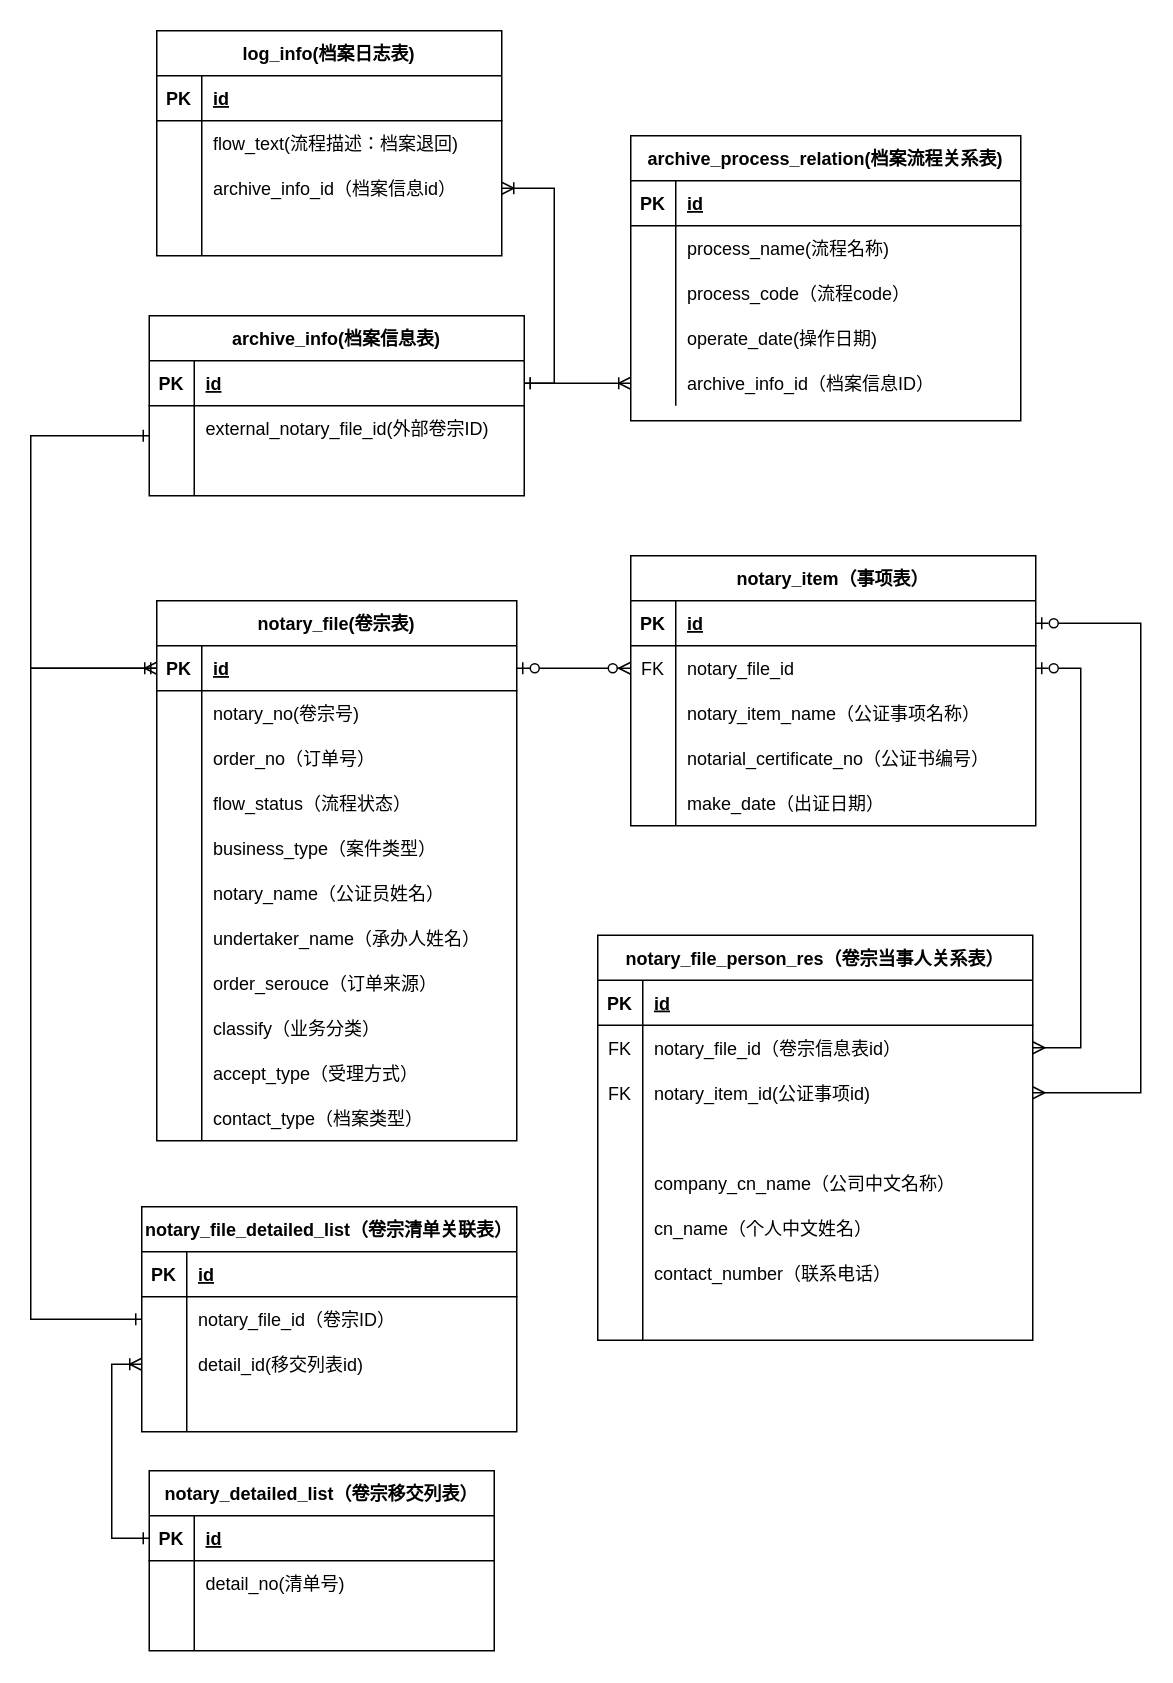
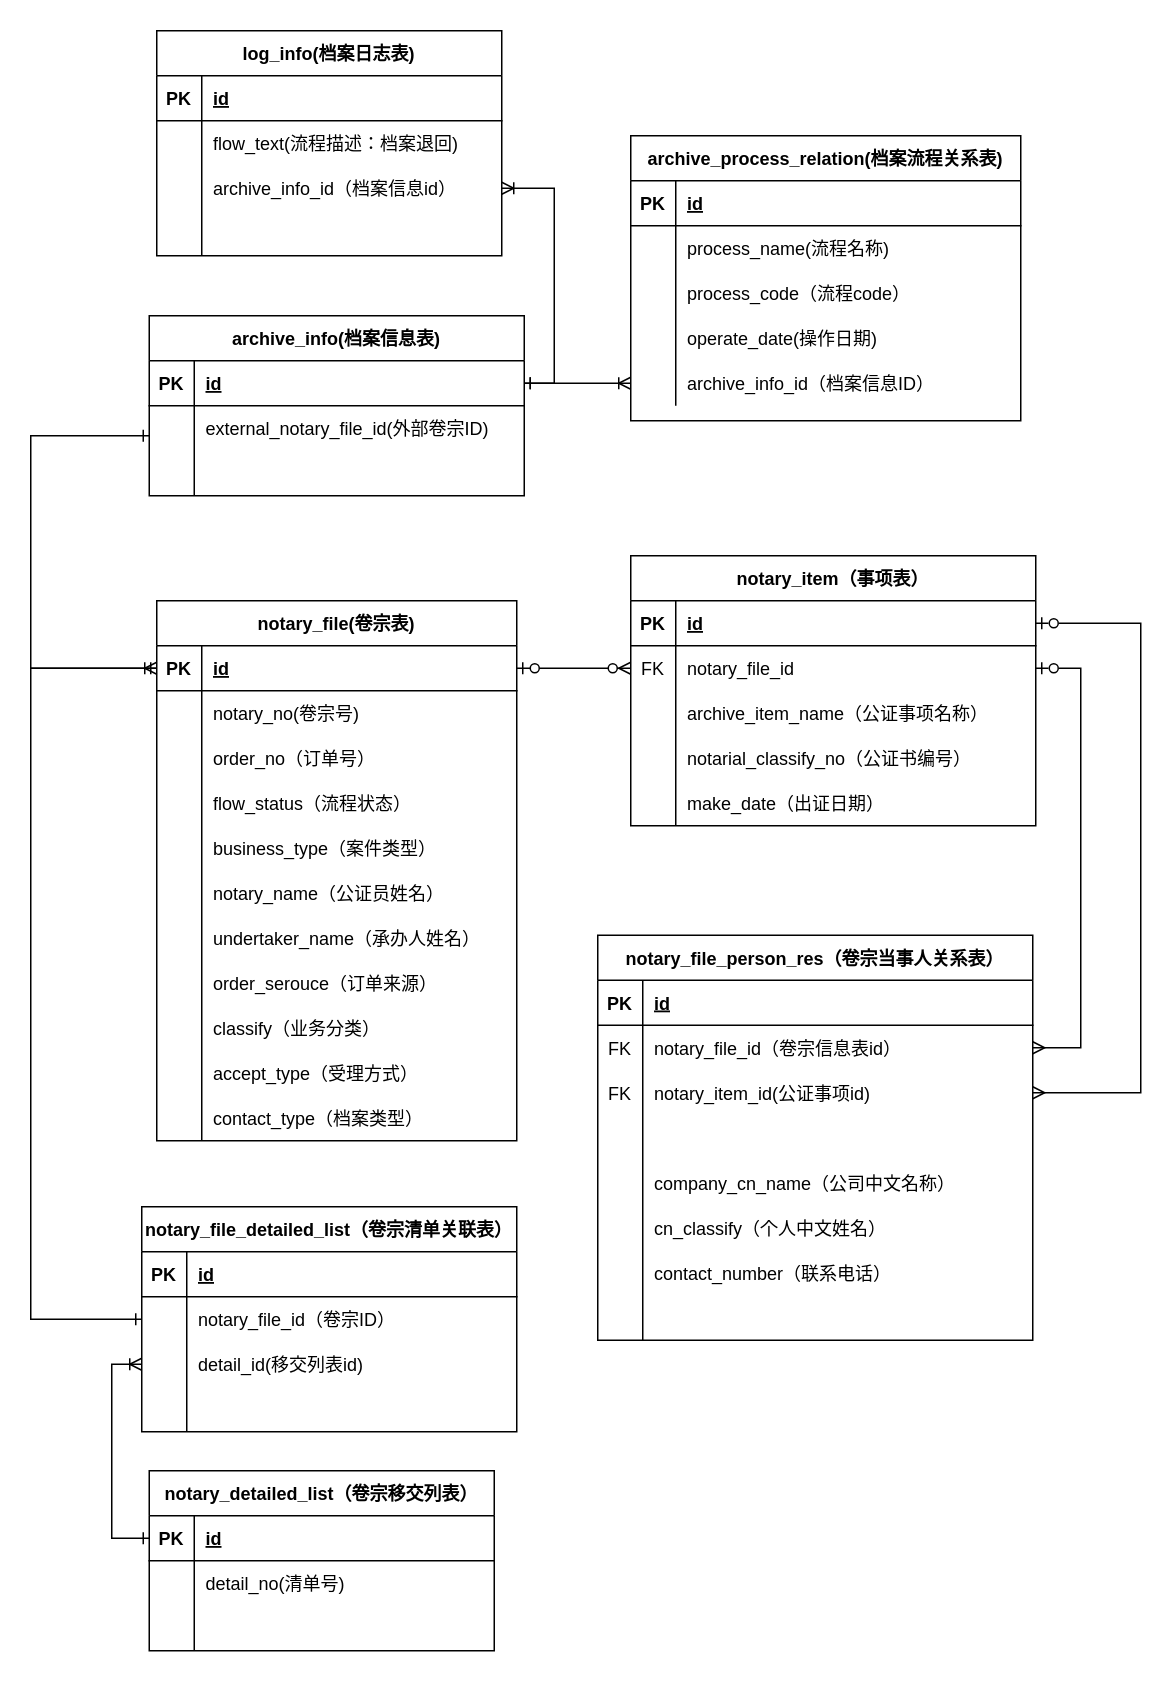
node "notary_item_name（公证事项名称）": label "notary_item_name（公证事项名称）" -> "archive_item_name（公证事项名称）"
node "notarial_certificate_no（公证书编号）": label "notarial_certificate_no（公证书编号）" -> "notarial_classify_no（公证书编号）"
node "cn_name（个人中文姓名）": label "cn_name（个人中文姓名）" -> "cn_classify（个人中文姓名）"
